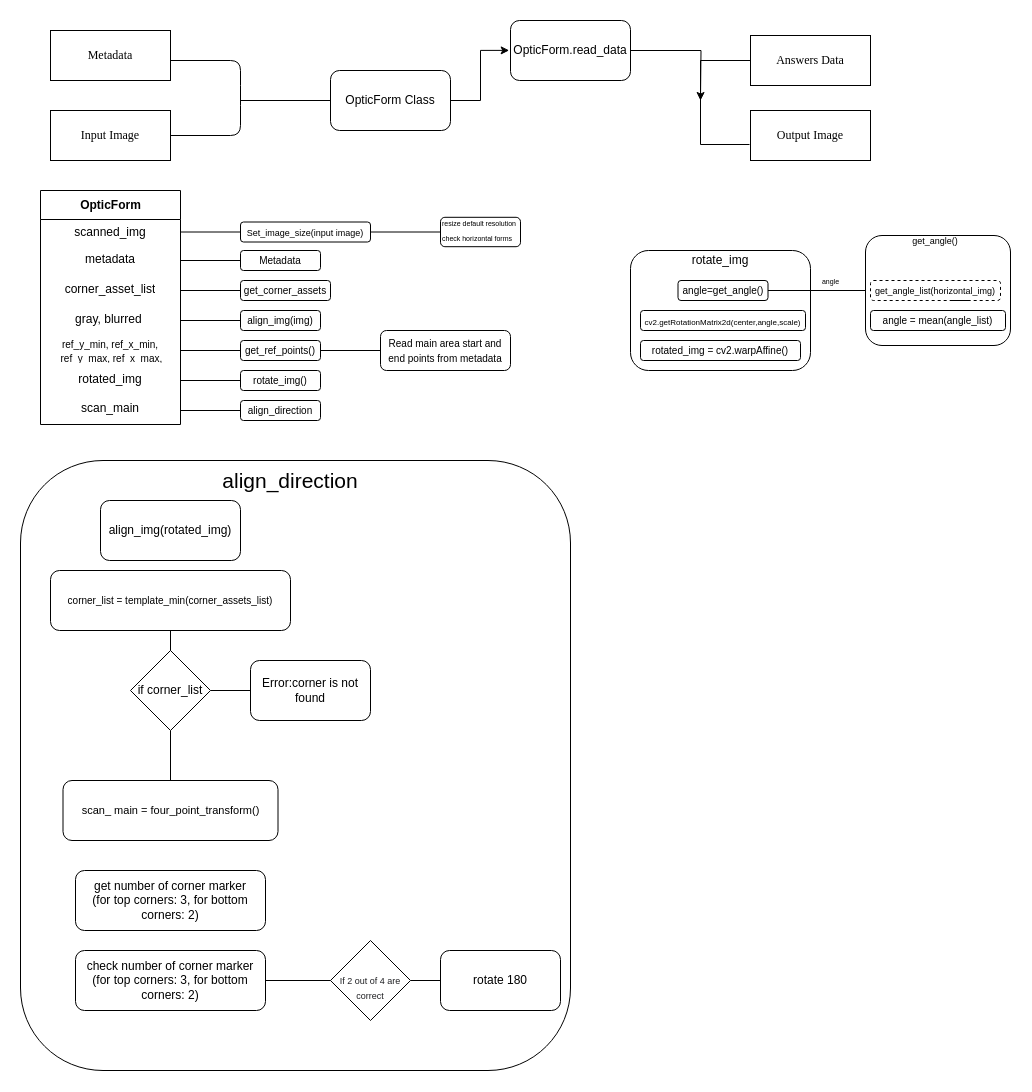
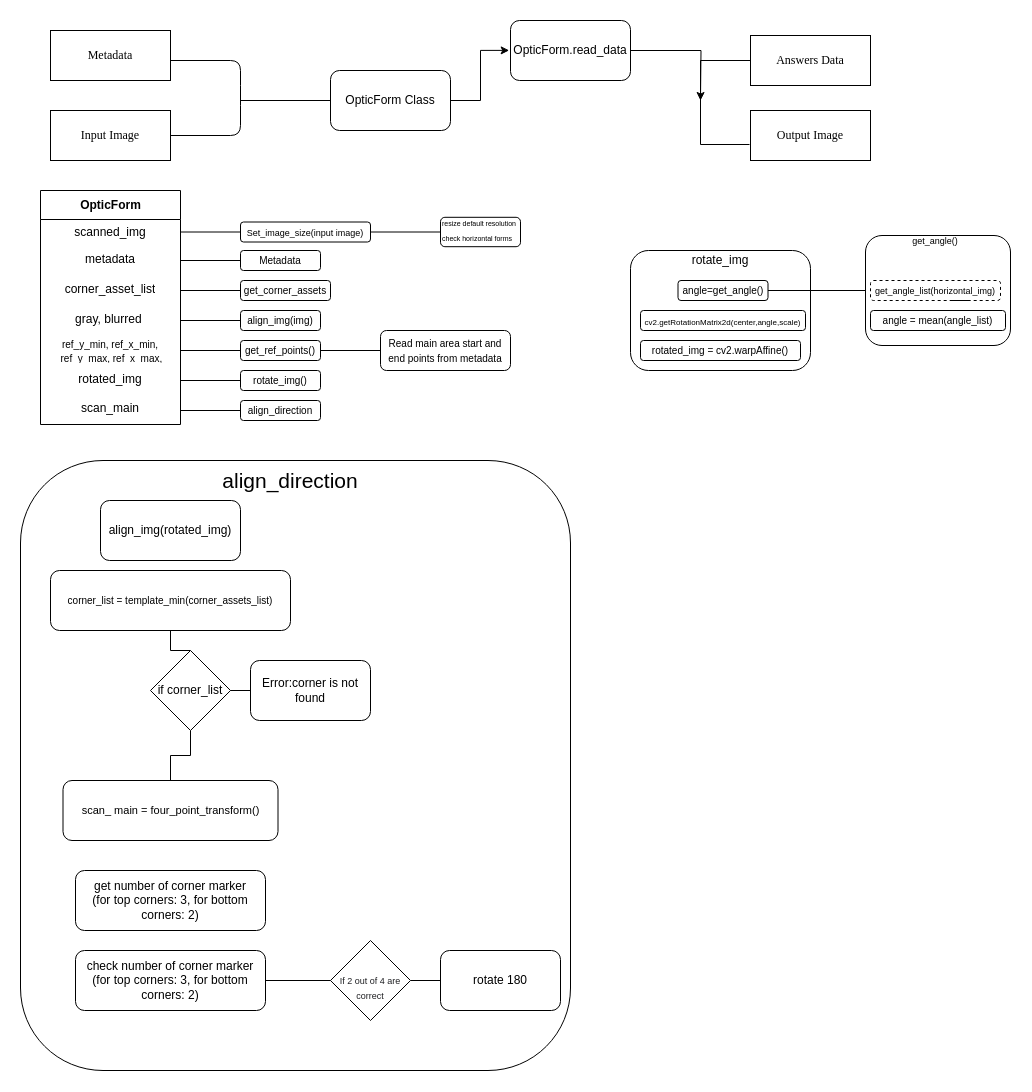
node "angle": removed
node "if corner_list": moved (171, 691) -> (191, 691)
